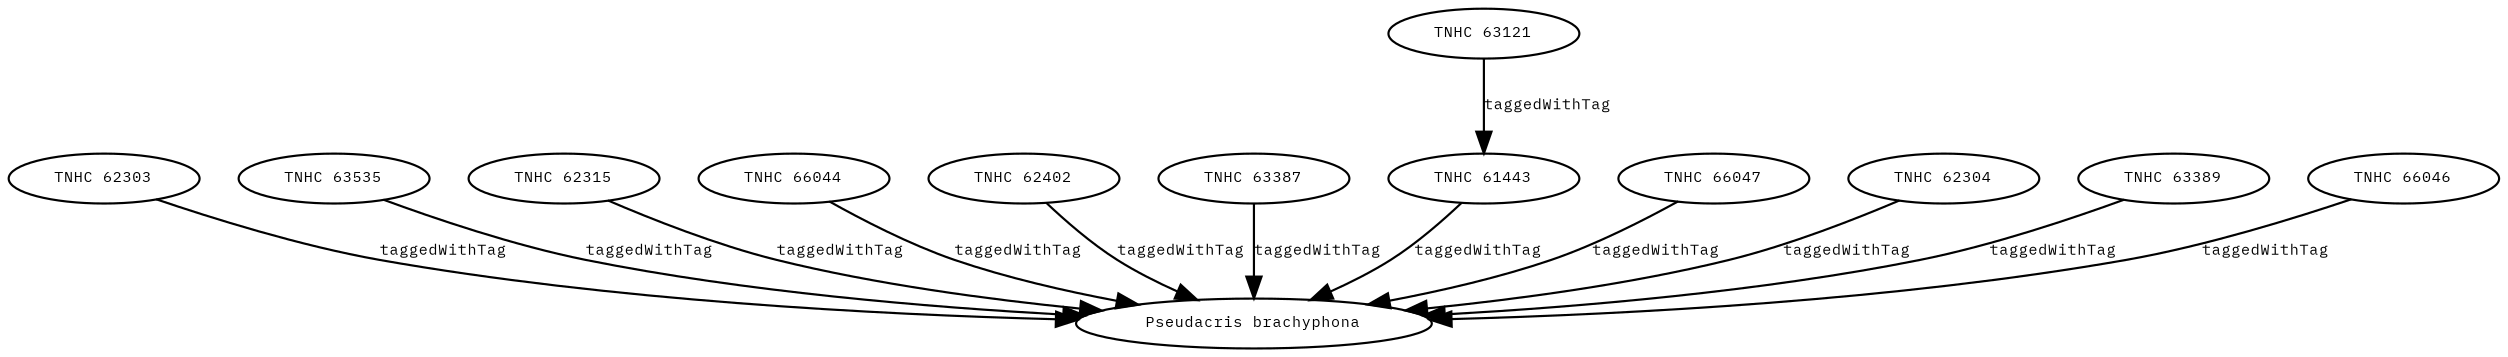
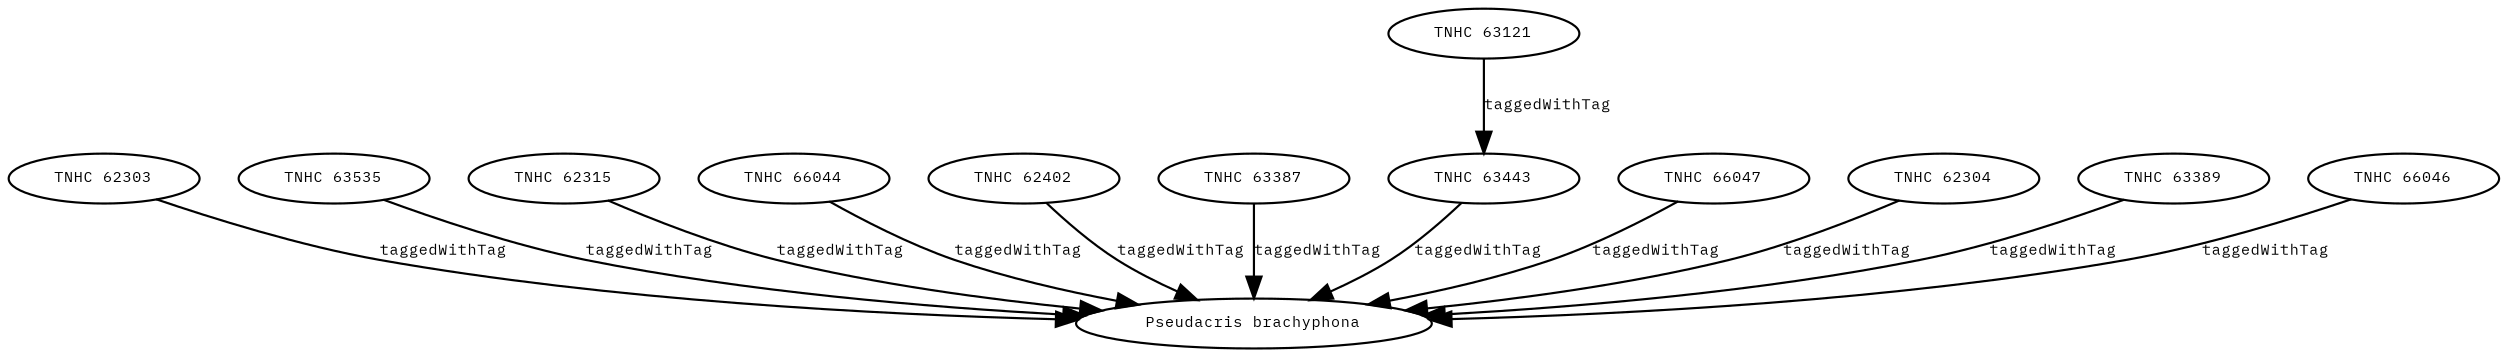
node "TNHC 61443": label "TNHC 61443" -> "TNHC 63443"
